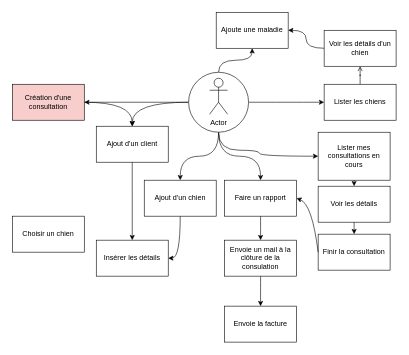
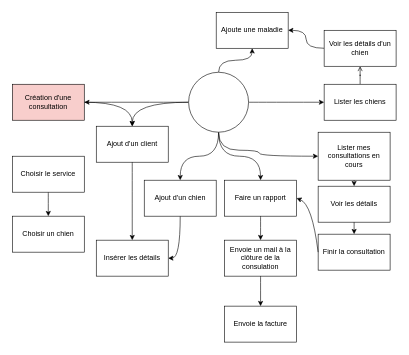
node "Actor": removed
node "Choisir le service": added
edge "Choisir le service" -> "Choisir un chien": added
